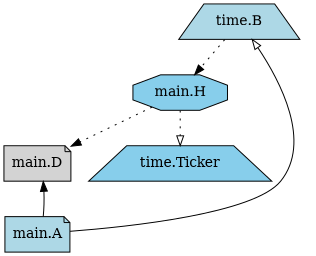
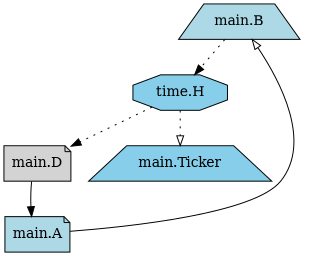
node "time.B": label "time.B" -> "main.B"
node "main.H": label "main.H" -> "time.H"
node "time.Ticker": label "time.Ticker" -> "main.Ticker"
edge "main.A" -> "main.D": reversed
